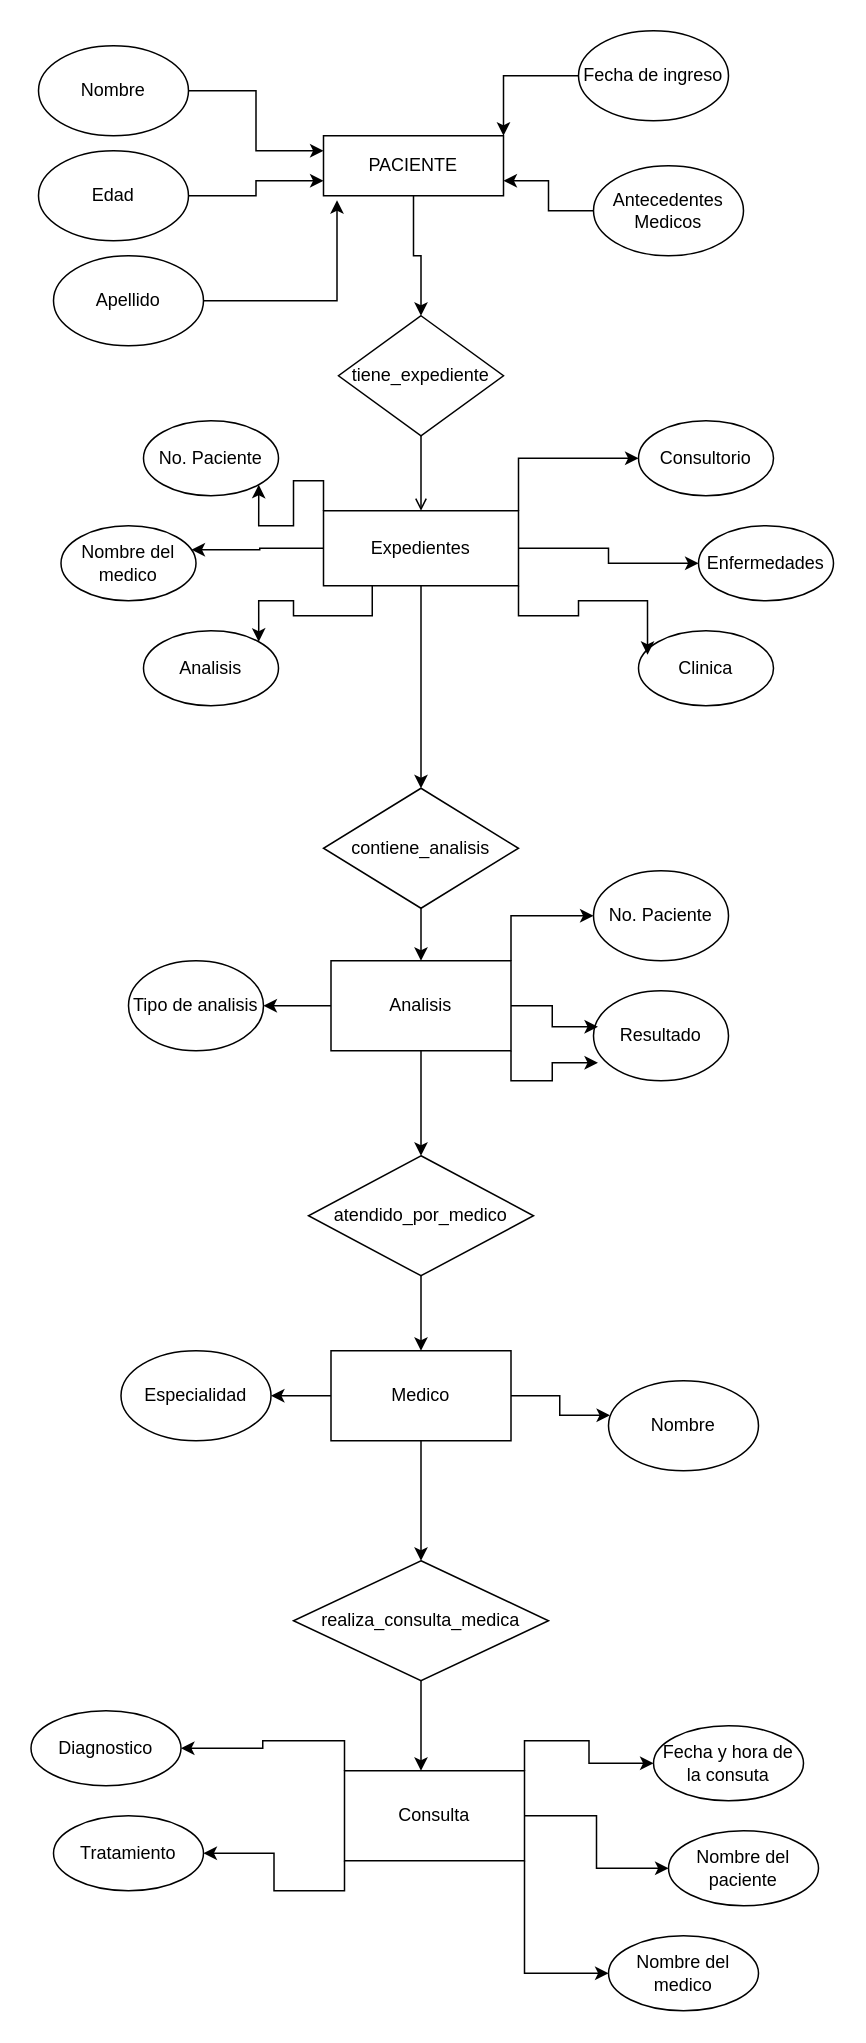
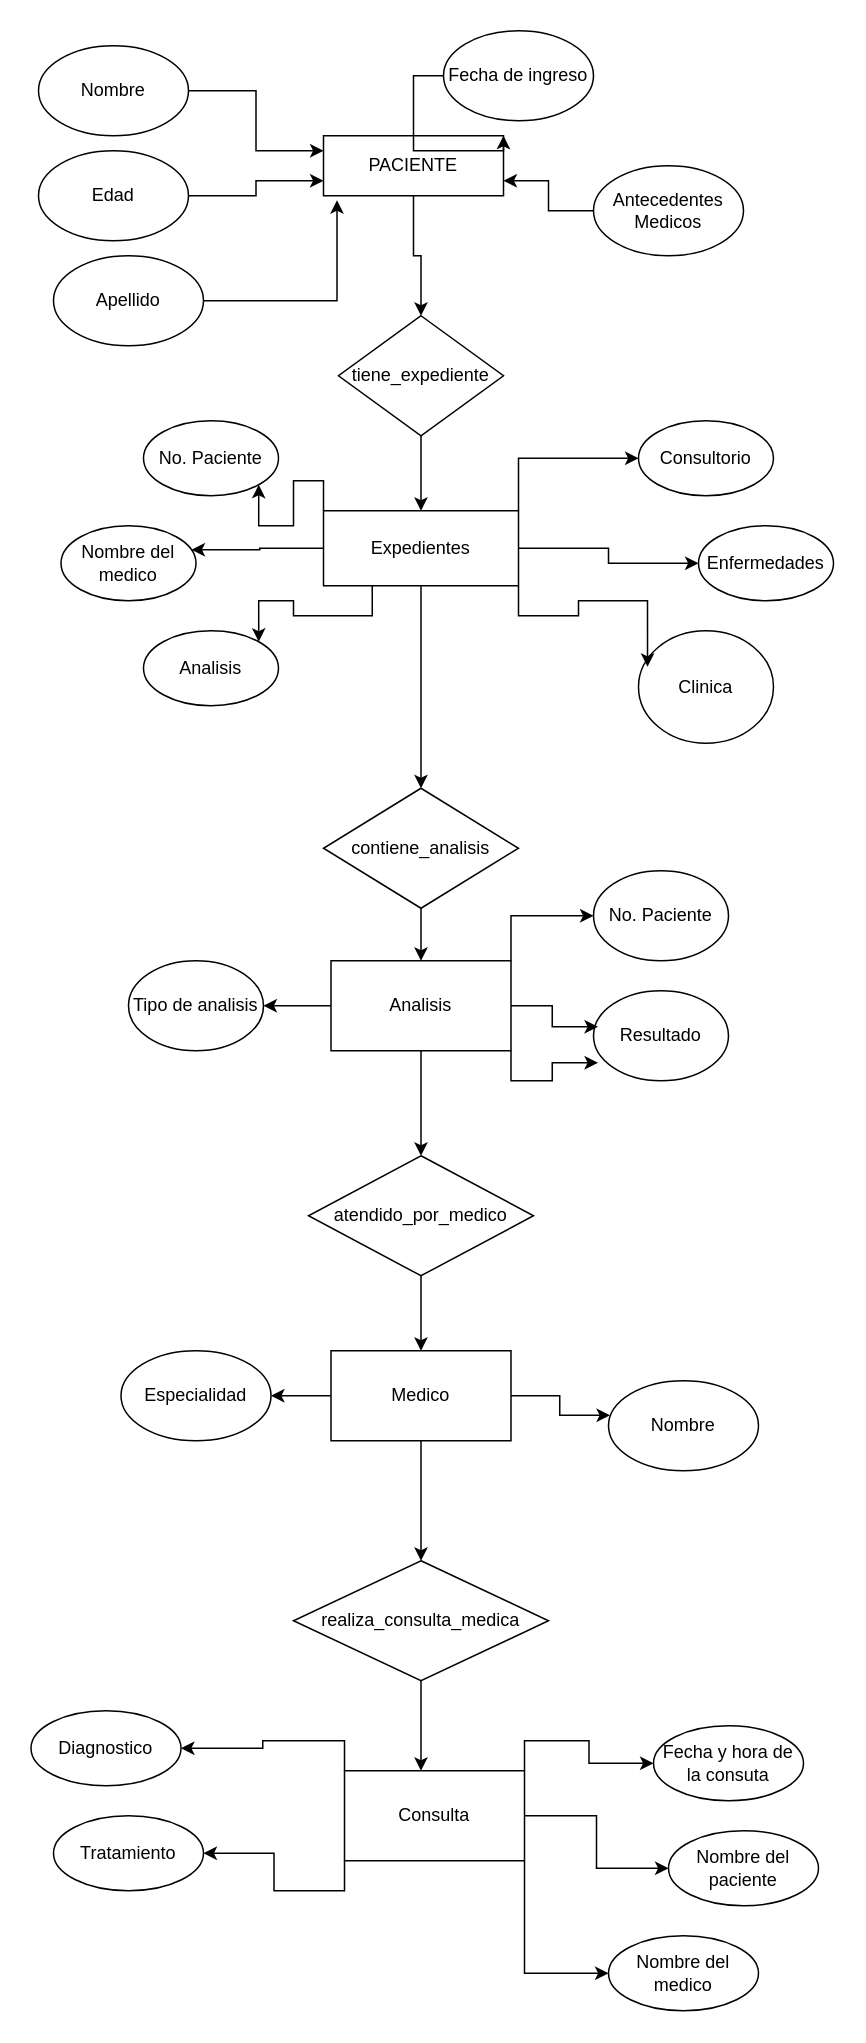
node "Fecha de ingreso": moved (653, 76) -> (518, 76)
edge "tiene_expediente" -> "Expedientes": arrowhead open -> classic
node "Clinica": size 135x75 -> 135x113
